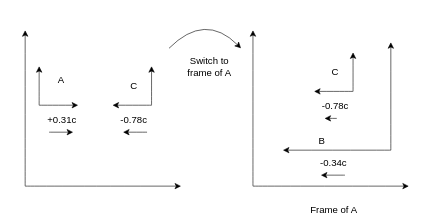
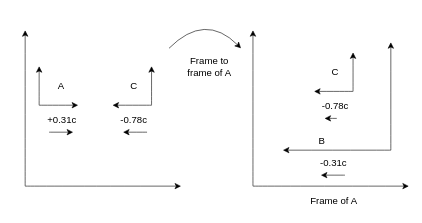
node "Switch to frame of A": label "Switch to frame of A" -> "Frame to frame of A"
node "A": moved (61, 80) -> (61, 86)
node "-0.34c": label "-0.34c" -> "-0.31c"
node "Frame of A": moved (334, 210) -> (334, 201)
